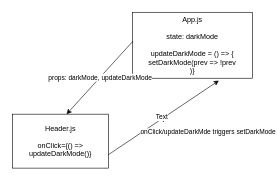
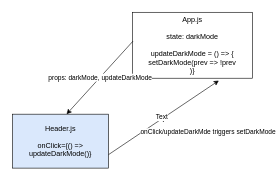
node "Header.js onClick={() => updateDarkMode()}": fillcolor #ffffff -> #dae8fc
